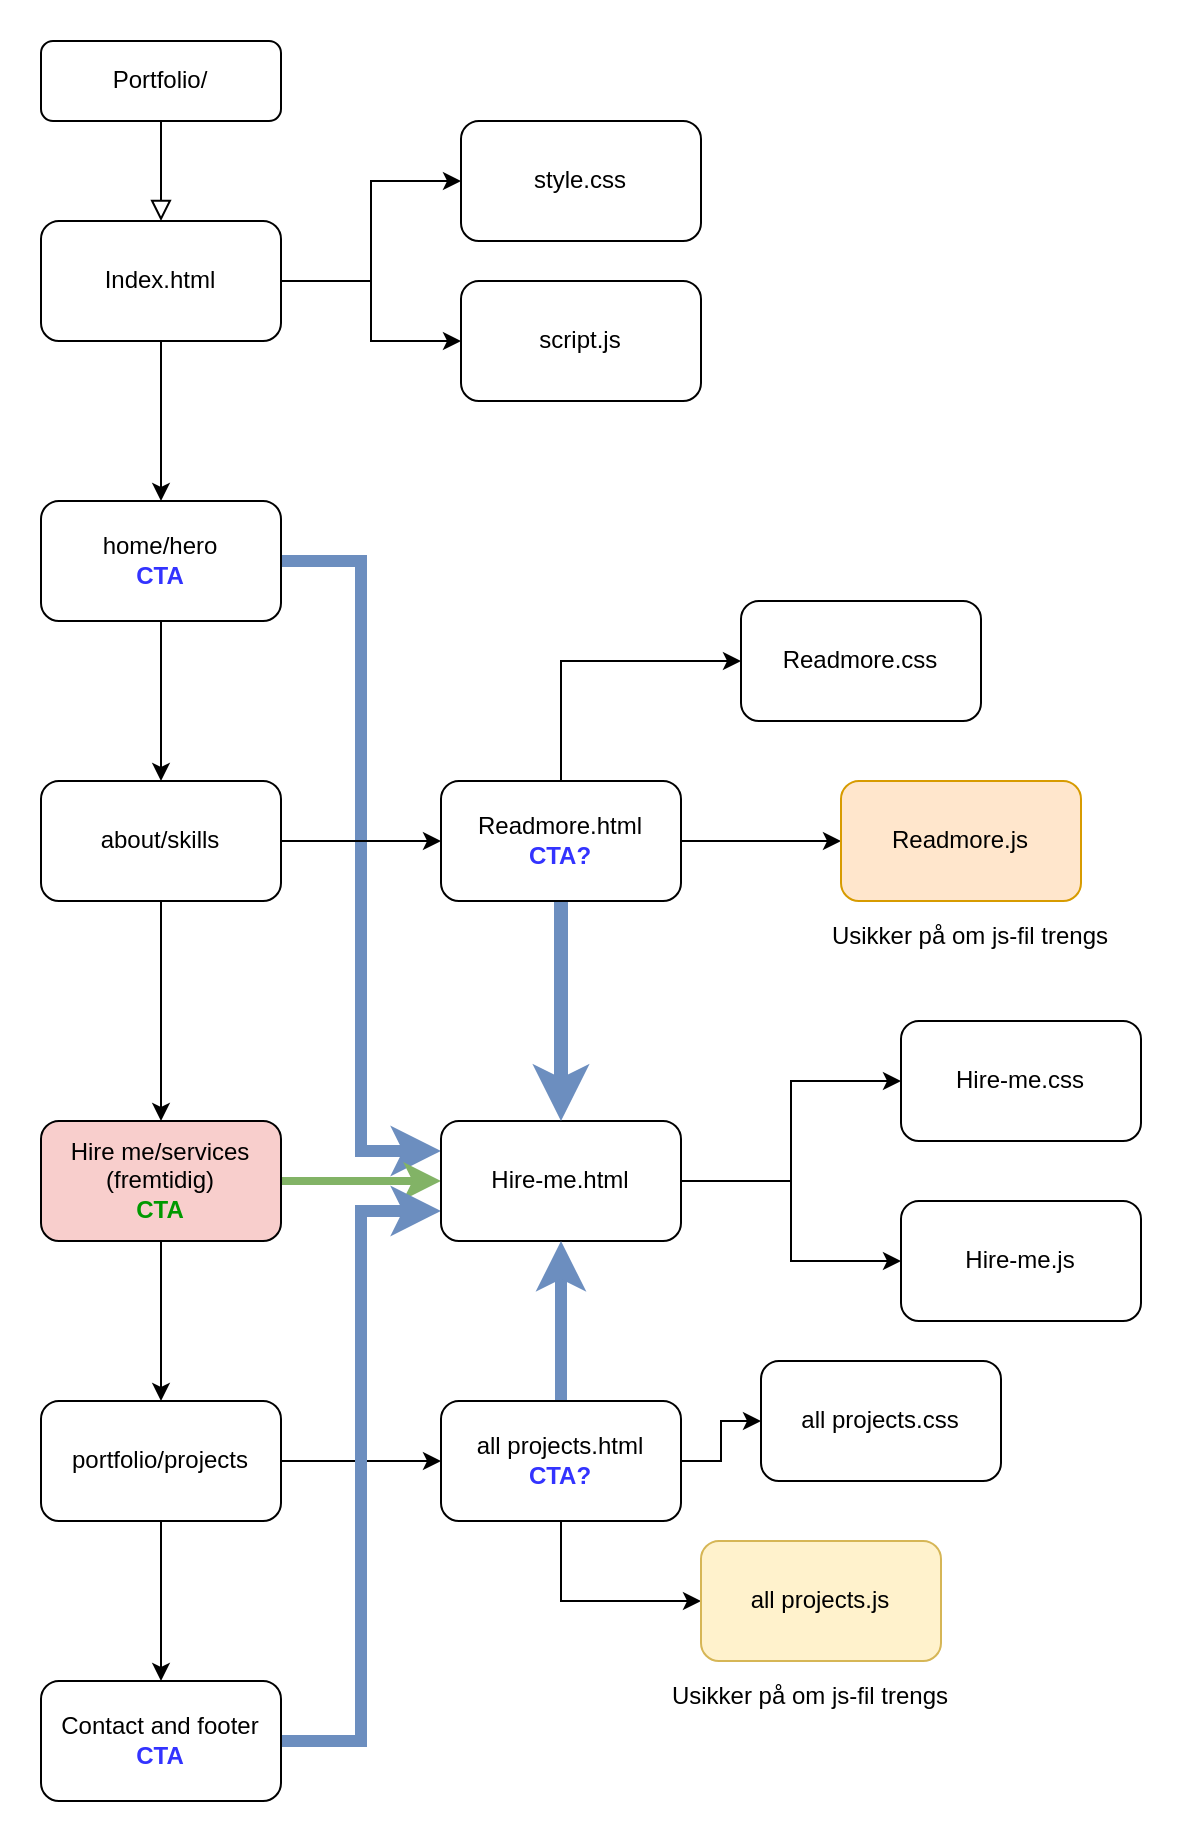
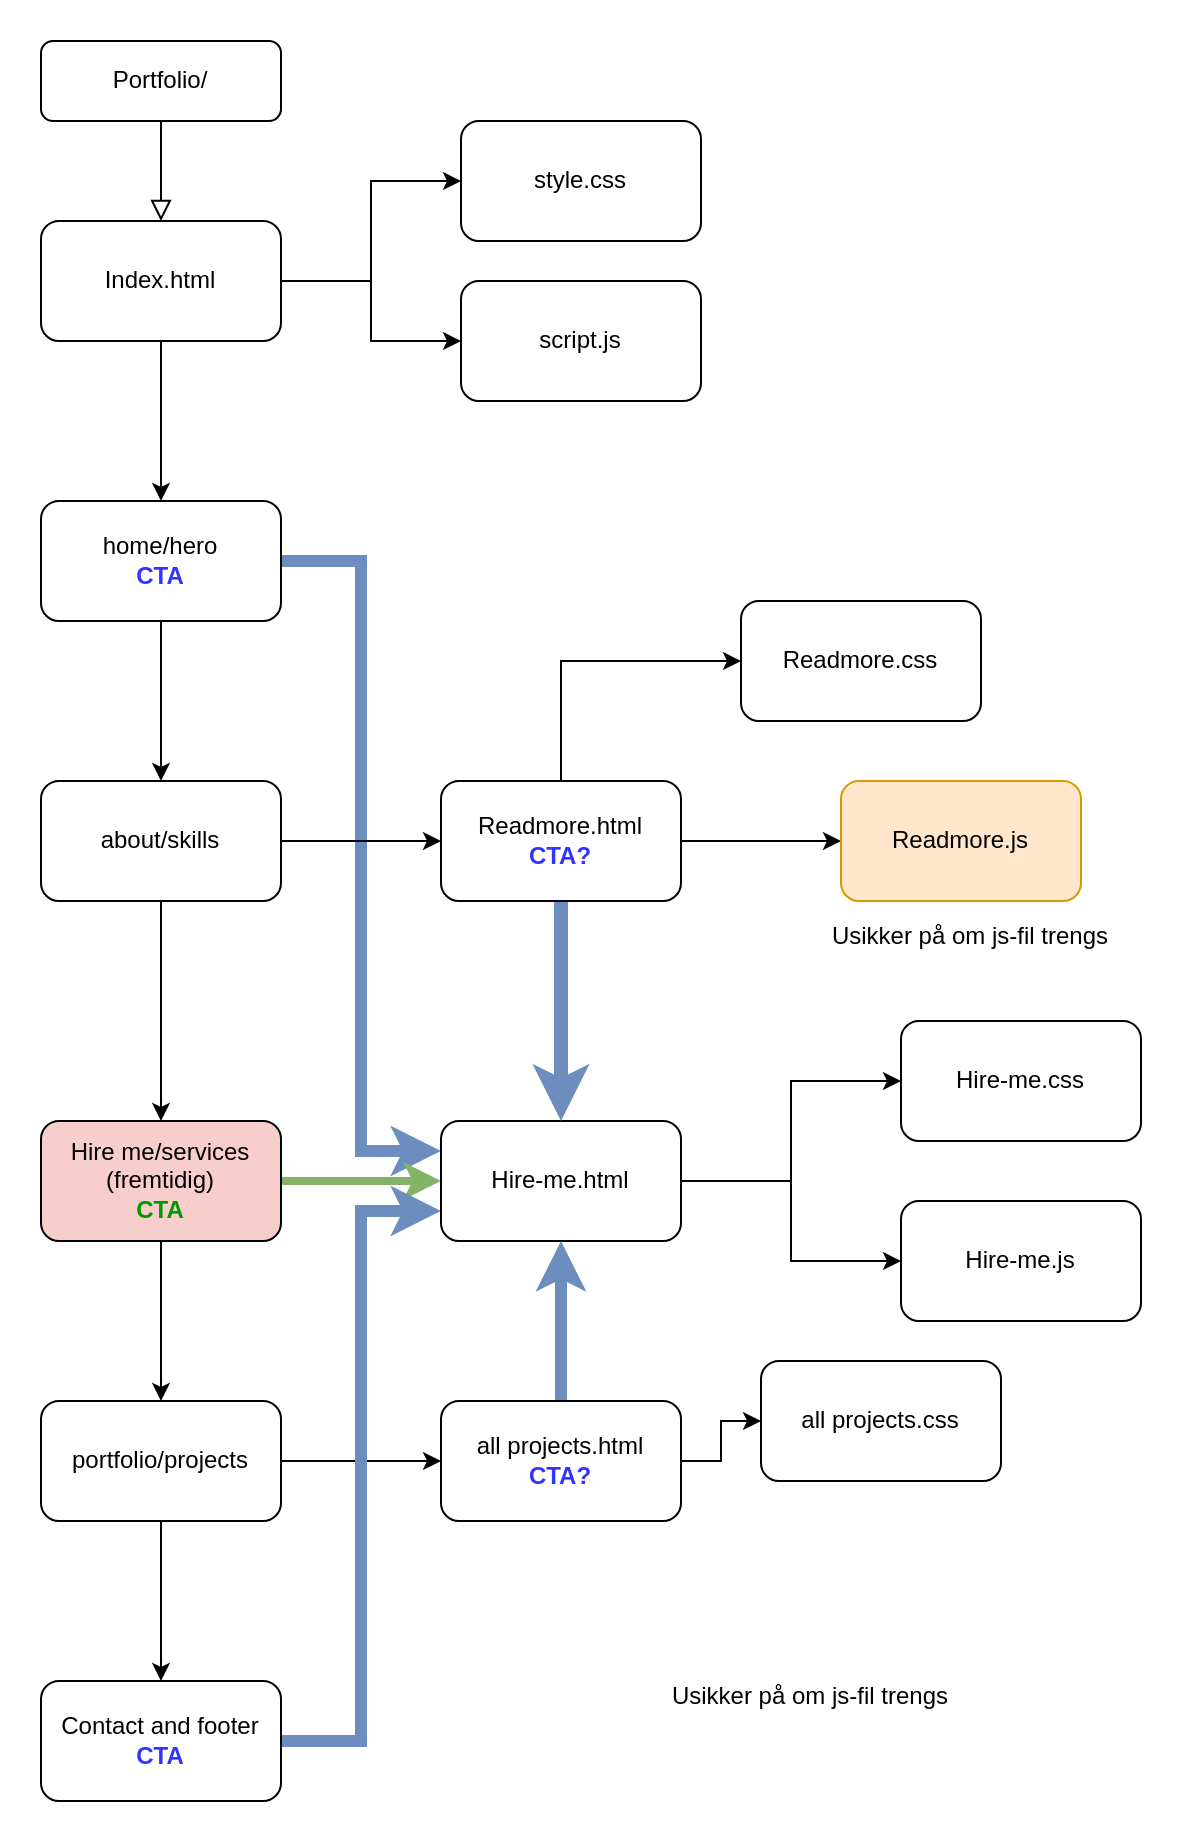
edge "all projects.html CTA?" -> "all projects.js": removed
node "all projects.js": removed
